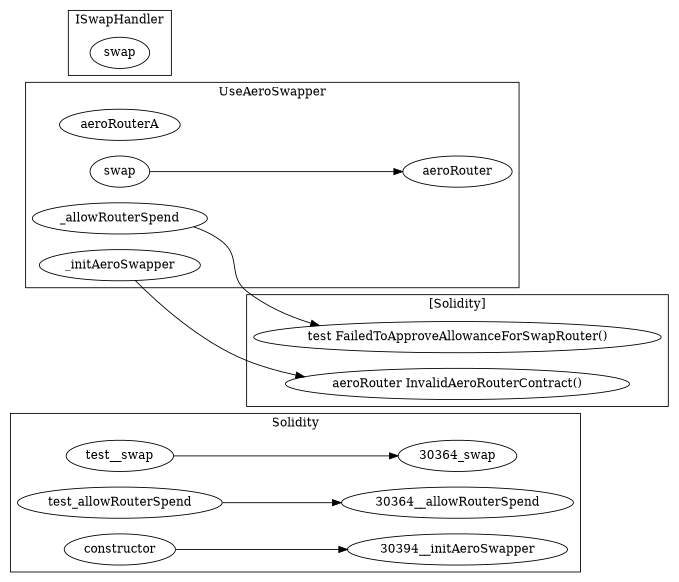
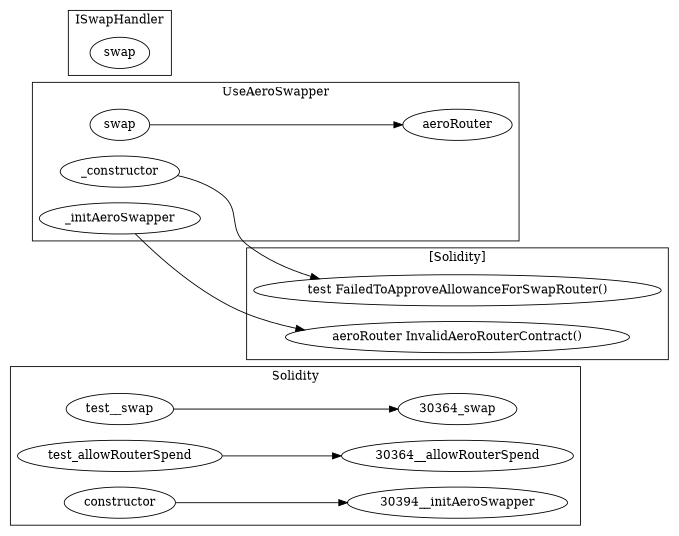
node "aeroRouterA": removed
node "_allowRouterSpend": label "_allowRouterSpend" -> "_constructor"
